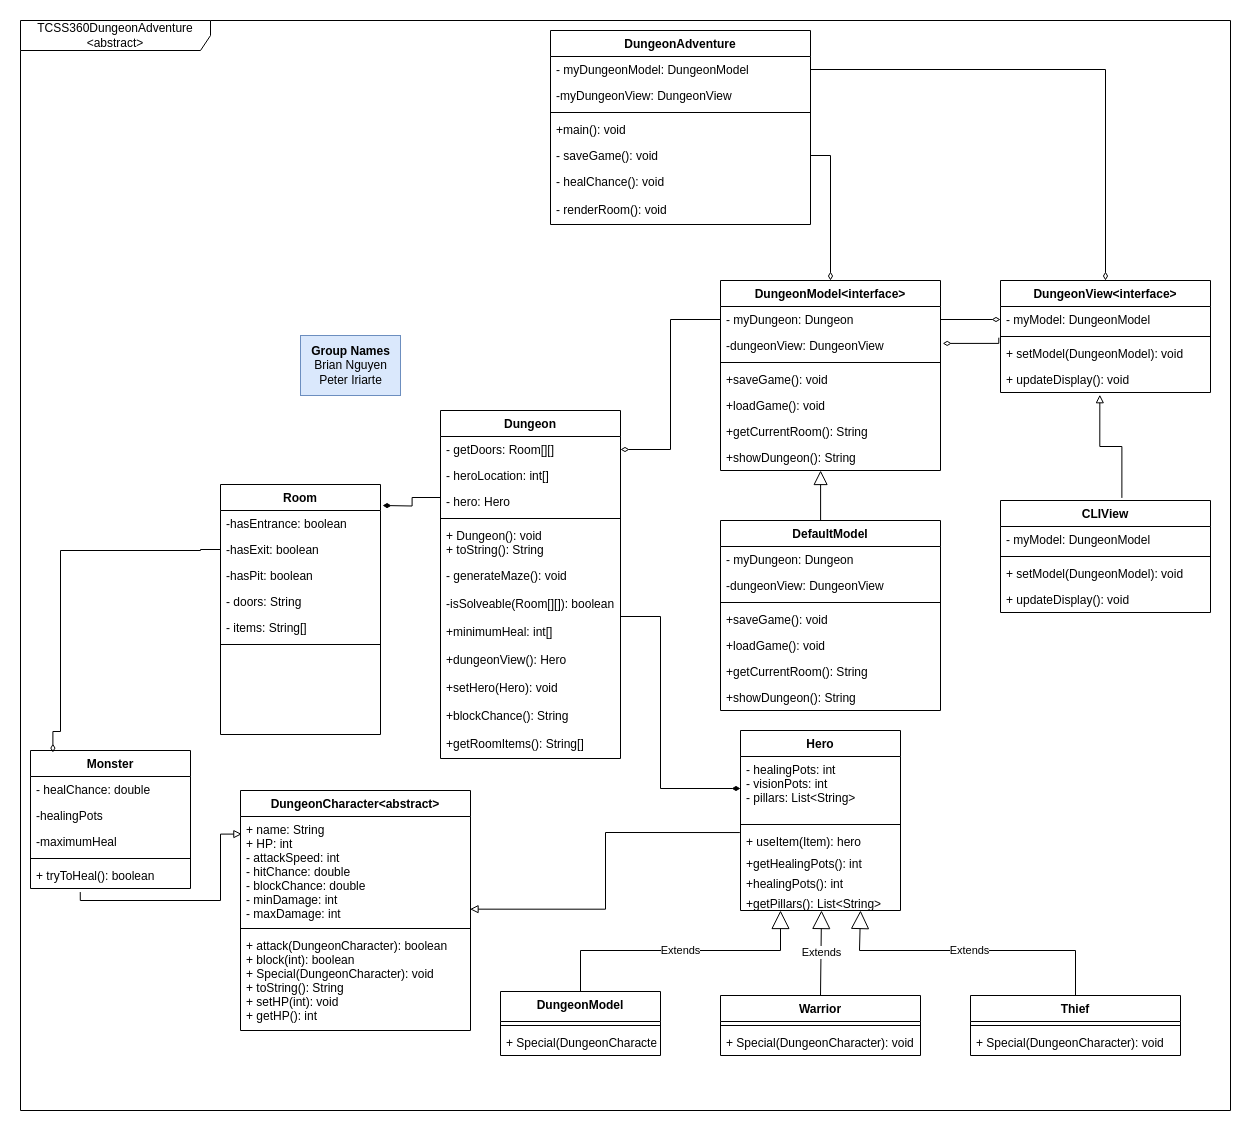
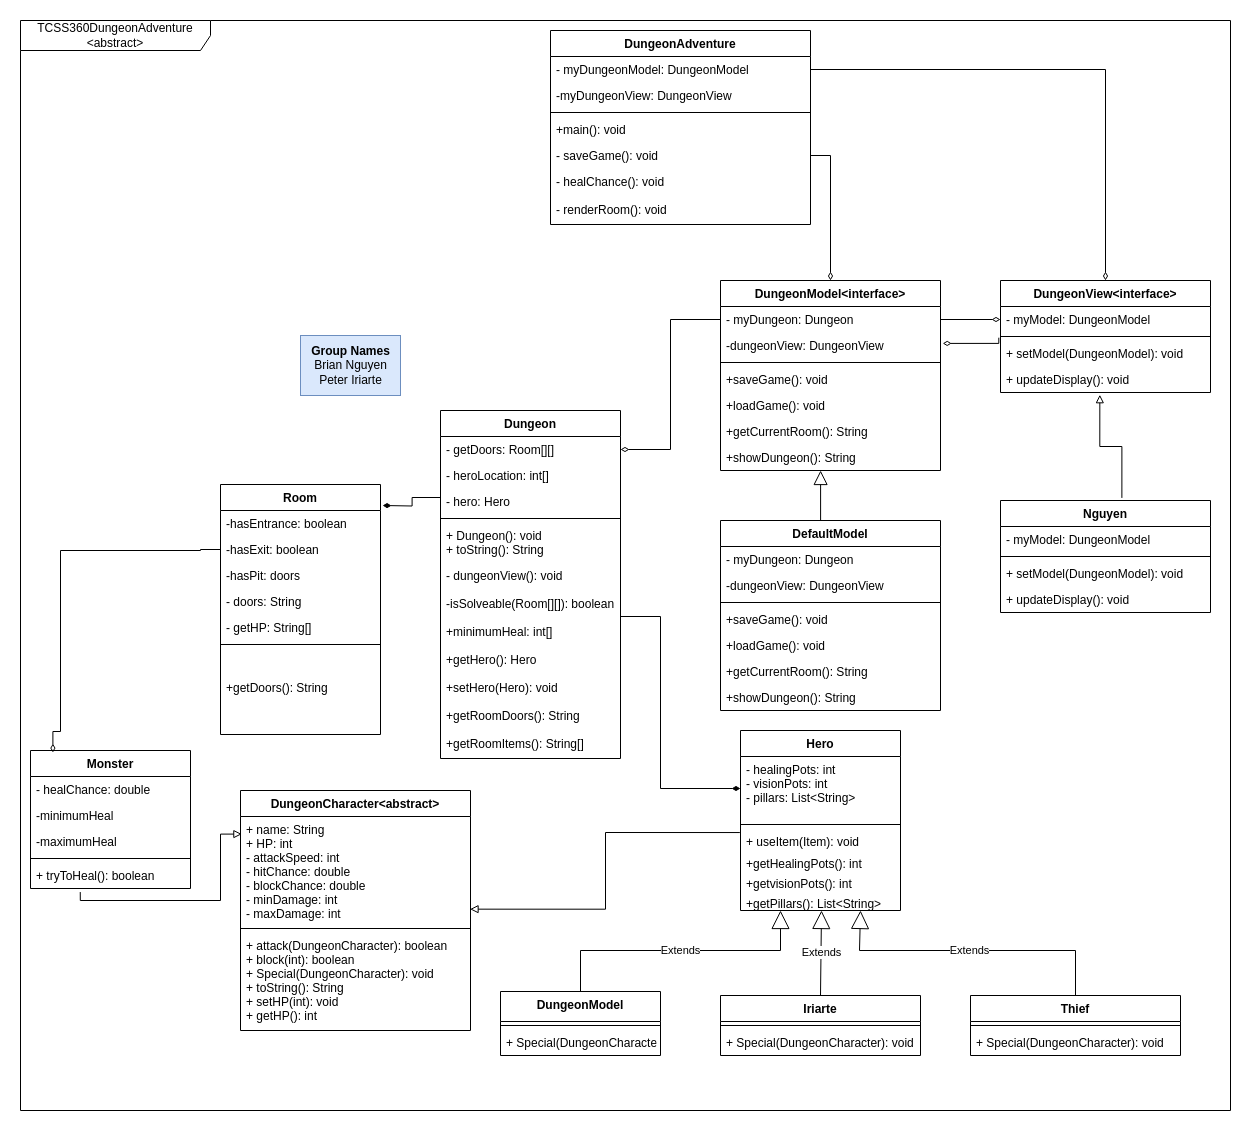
node "CLIView": label "CLIView" -> "Nguyen"
node "-hasPit: boolean": label "-hasPit: boolean" -> "-hasPit: doors"
node "- generateMaze(): void": label "- generateMaze(): void" -> "- dungeonView(): void"
node "- items: String[]": label "- items: String[]" -> "- getHP: String[]"
node "+dungeonView(): Hero": label "+dungeonView(): Hero" -> "+getHero(): Hero"
node "+getDoors(): String": added
node "+blockChance(): String": label "+blockChance(): String" -> "+getRoomDoors(): String"
node "-healingPots": label "-healingPots" -> "-minimumHeal"
node "+ useItem(Item): hero": label "+ useItem(Item): hero" -> "+ useItem(Item): void"
node "+healingPots(): int": label "+healingPots(): int" -> "+getvisionPots(): int"
node "Warrior": label "Warrior" -> "Iriarte"
